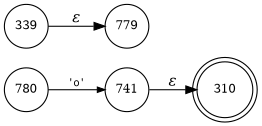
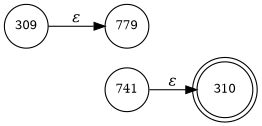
node "339": label "339" -> "309"
node "780": removed
